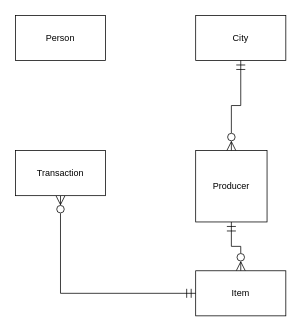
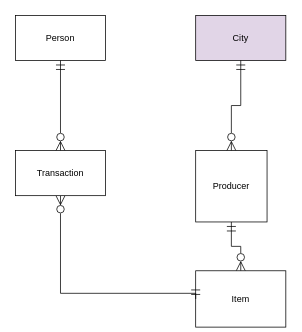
node "City": fillcolor #ffffff -> #e1d5e7
edge "Person" -- "Transaction": added
node "Item": size 90x45 -> 90x56
